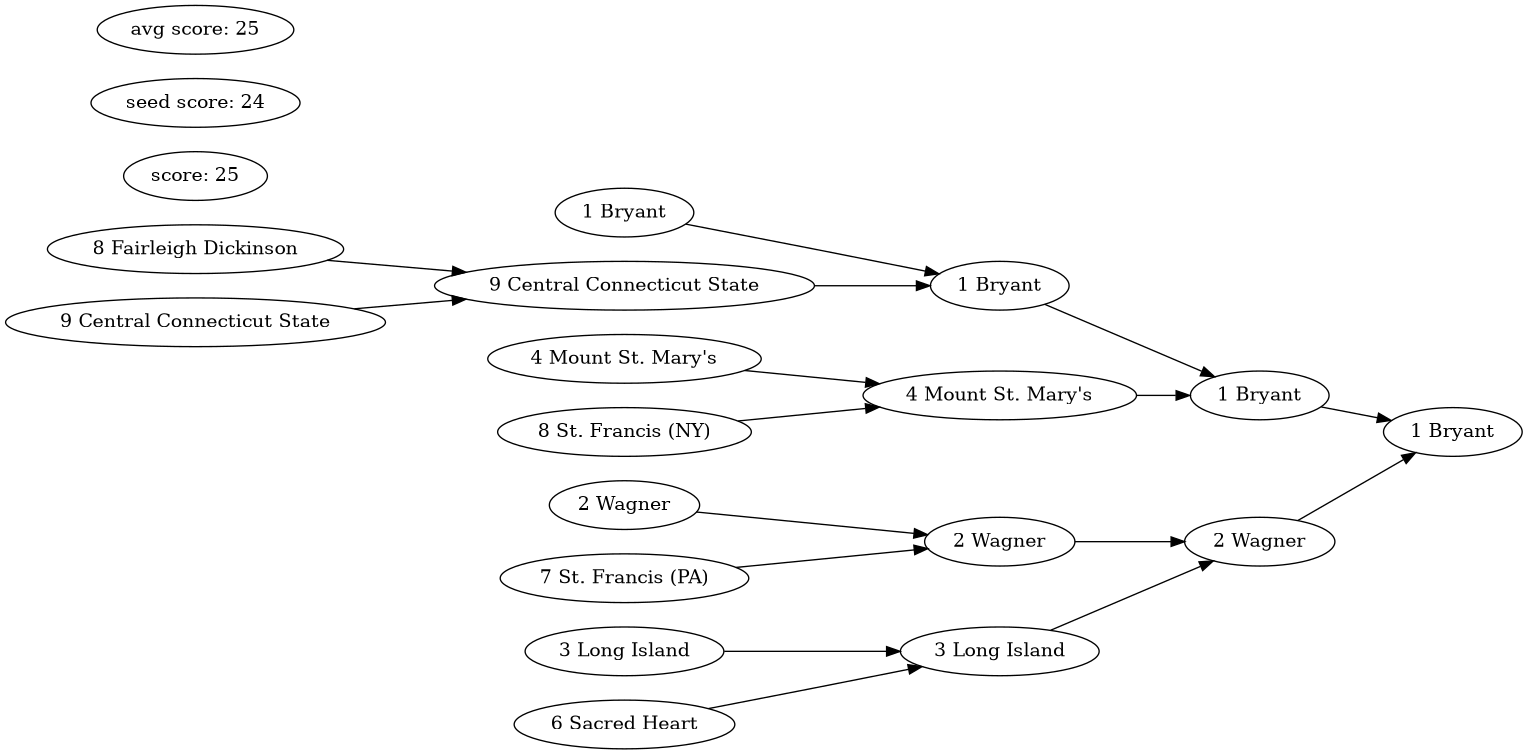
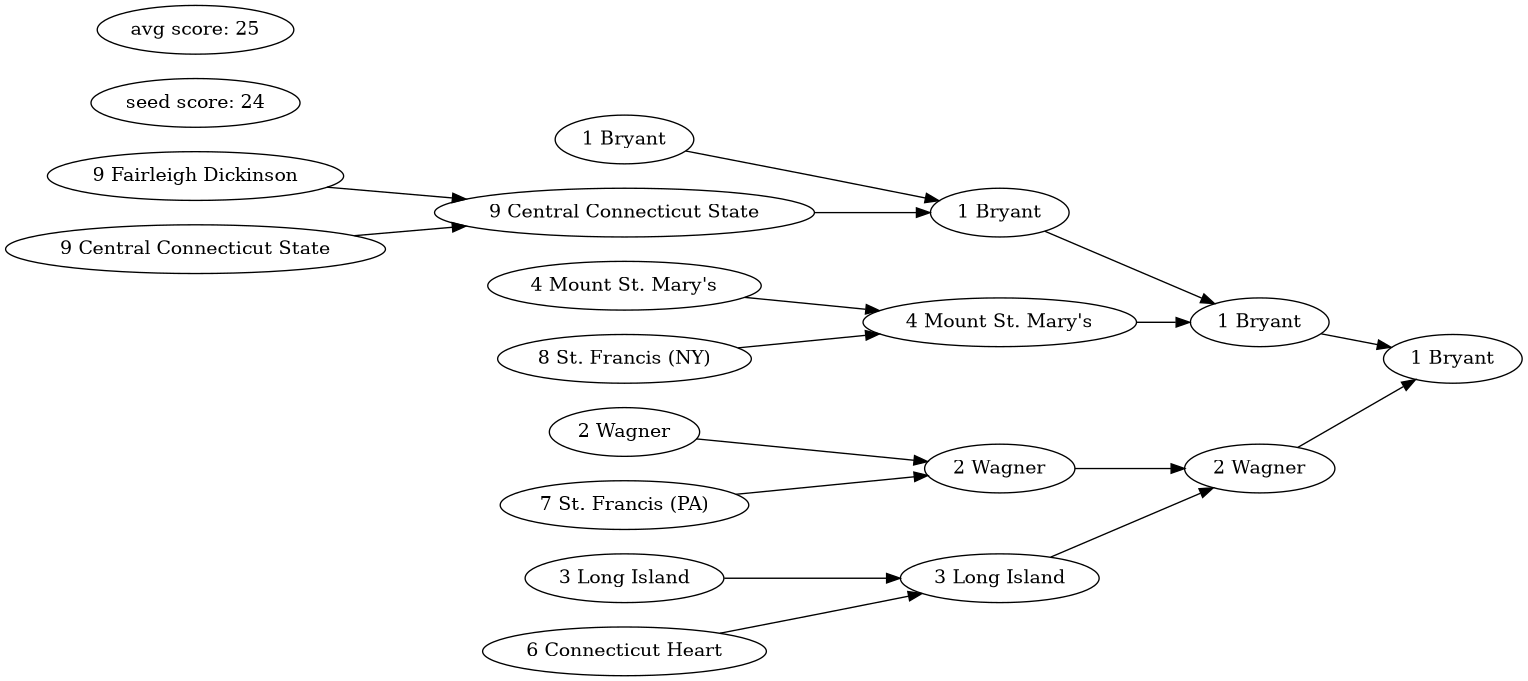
node "score: 25": removed
node "8 Fairleigh Dickinson": label "8 Fairleigh Dickinson" -> "9 Fairleigh Dickinson"
node "6 Sacred Heart": label "6 Sacred Heart" -> "6 Connecticut Heart"
